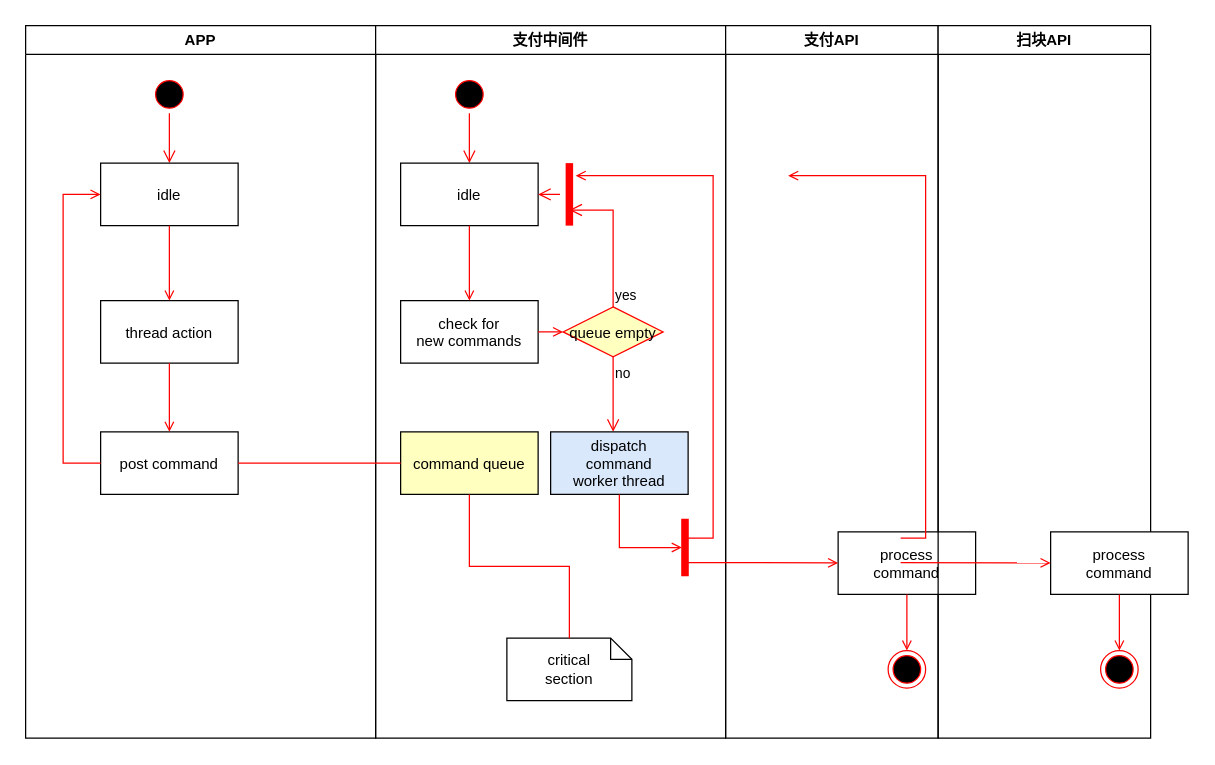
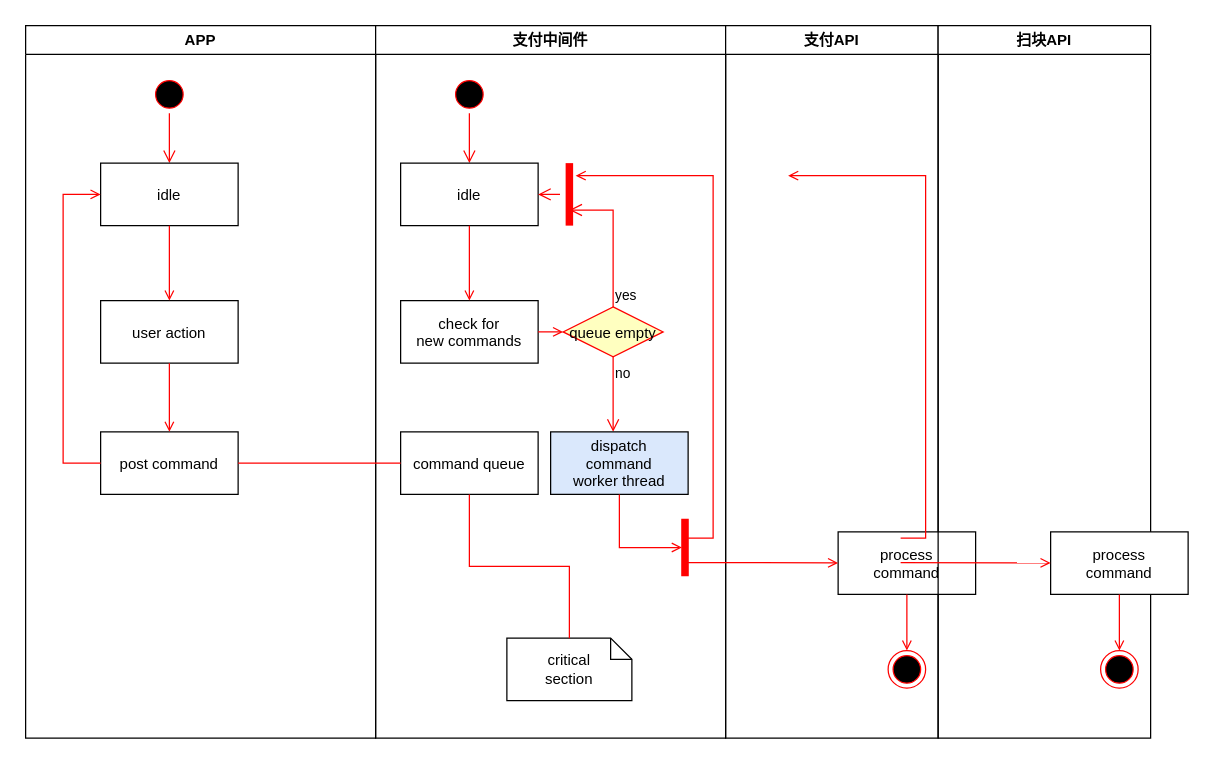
node "thread action": label "thread action" -> "user action"
node "command queue": fillcolor #ffffc0 -> #ffffff
